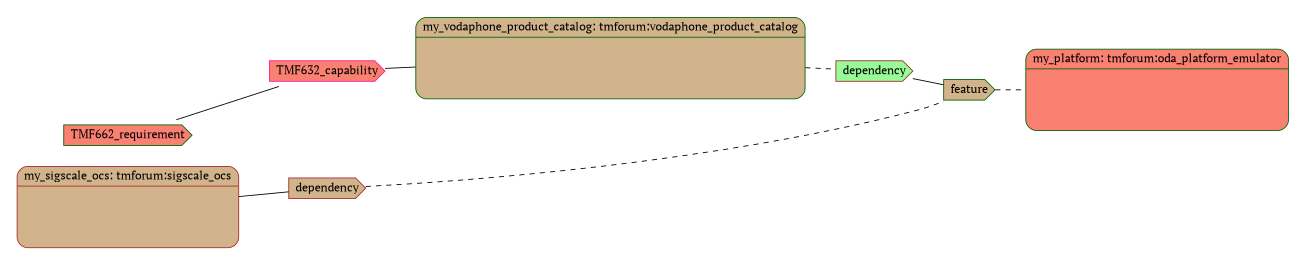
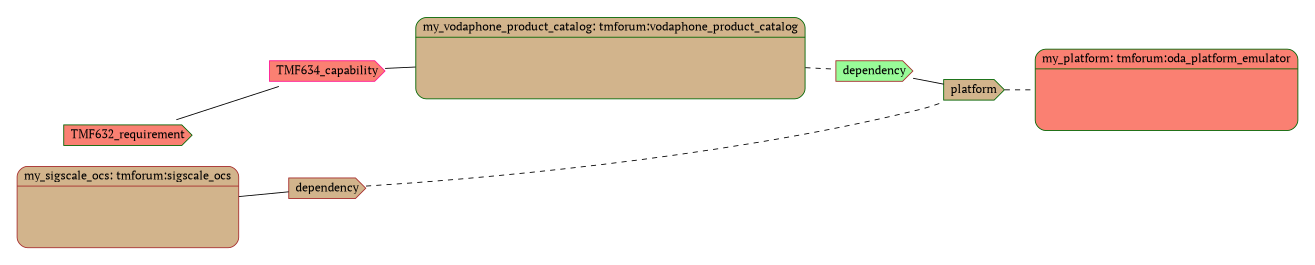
node "TMF632_capability": label "TMF632_capability" -> "TMF634_capability"
node "feature": label "feature" -> "platform"
node "TMF662_requirement": label "TMF662_requirement" -> "TMF632_requirement"
